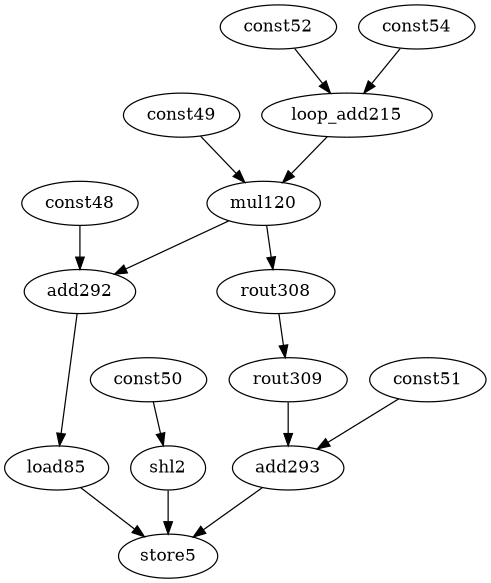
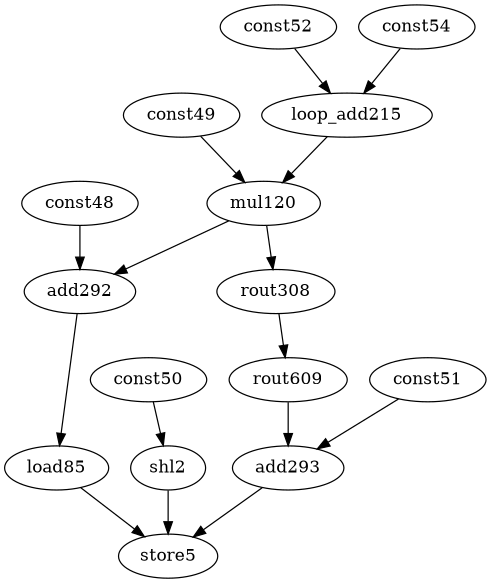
node "rout309": label "rout309" -> "rout609"
